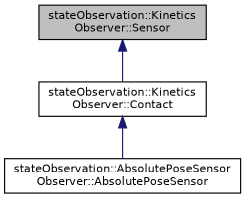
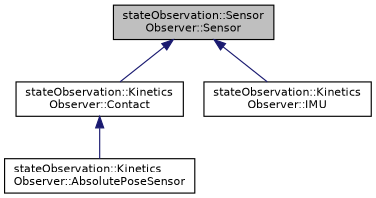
node "stateObservation::Kinetics Observer::Sensor": label "stateObservation::Kinetics Observer::Sensor" -> "stateObservation::Sensor Observer::Sensor"
node "stateObservation::Kinetics Observer::IMU": added
node "stateObservation::AbsolutePoseSensor Observer::AbsolutePoseSensor": label "stateObservation::AbsolutePoseSensor Observer::AbsolutePoseSensor" -> "stateObservation::Kinetics Observer::AbsolutePoseSensor"
